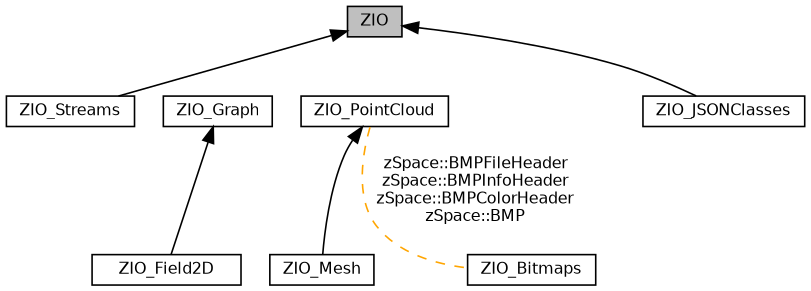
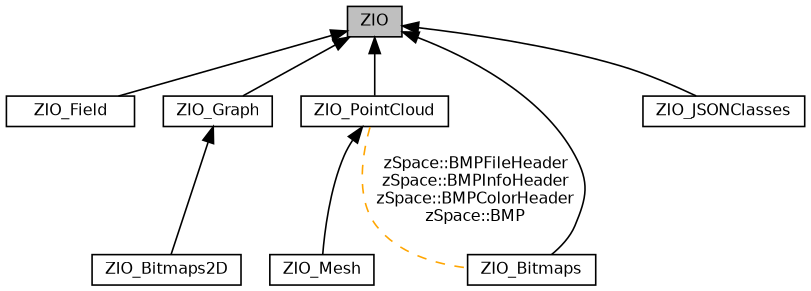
edge "ZIO_Graph" -> "ZIO": added
edge "ZIO_PointCloud" -> "ZIO": added
node "ZIO_Streams": label "ZIO_Streams" -> "ZIO_Field"
edge "ZIO_Bitmaps" -> "ZIO": added
node "ZIO_Field2D": label "ZIO_Field2D" -> "ZIO_Bitmaps2D"
